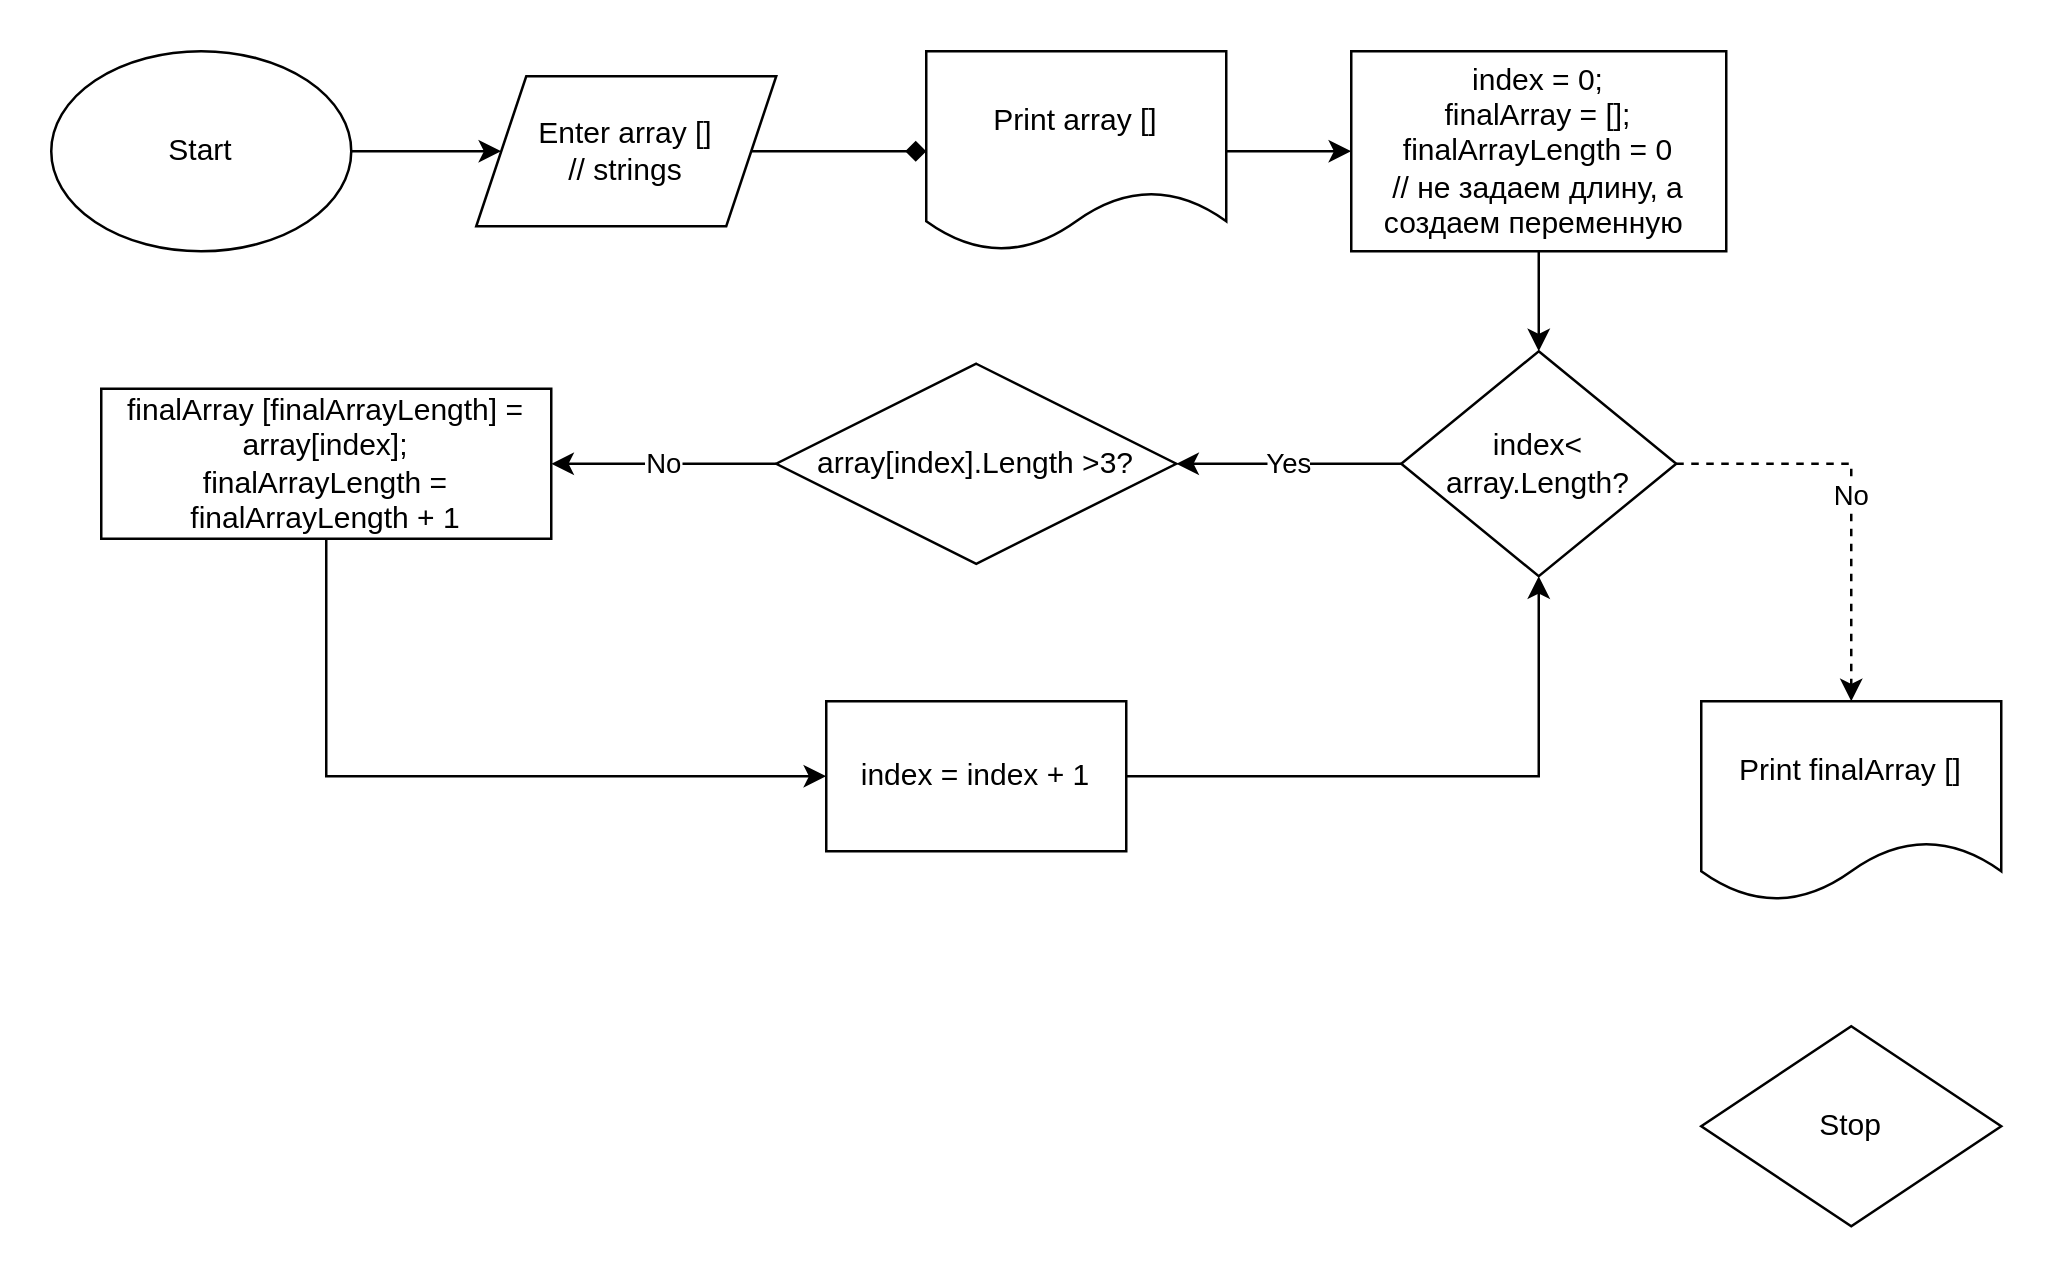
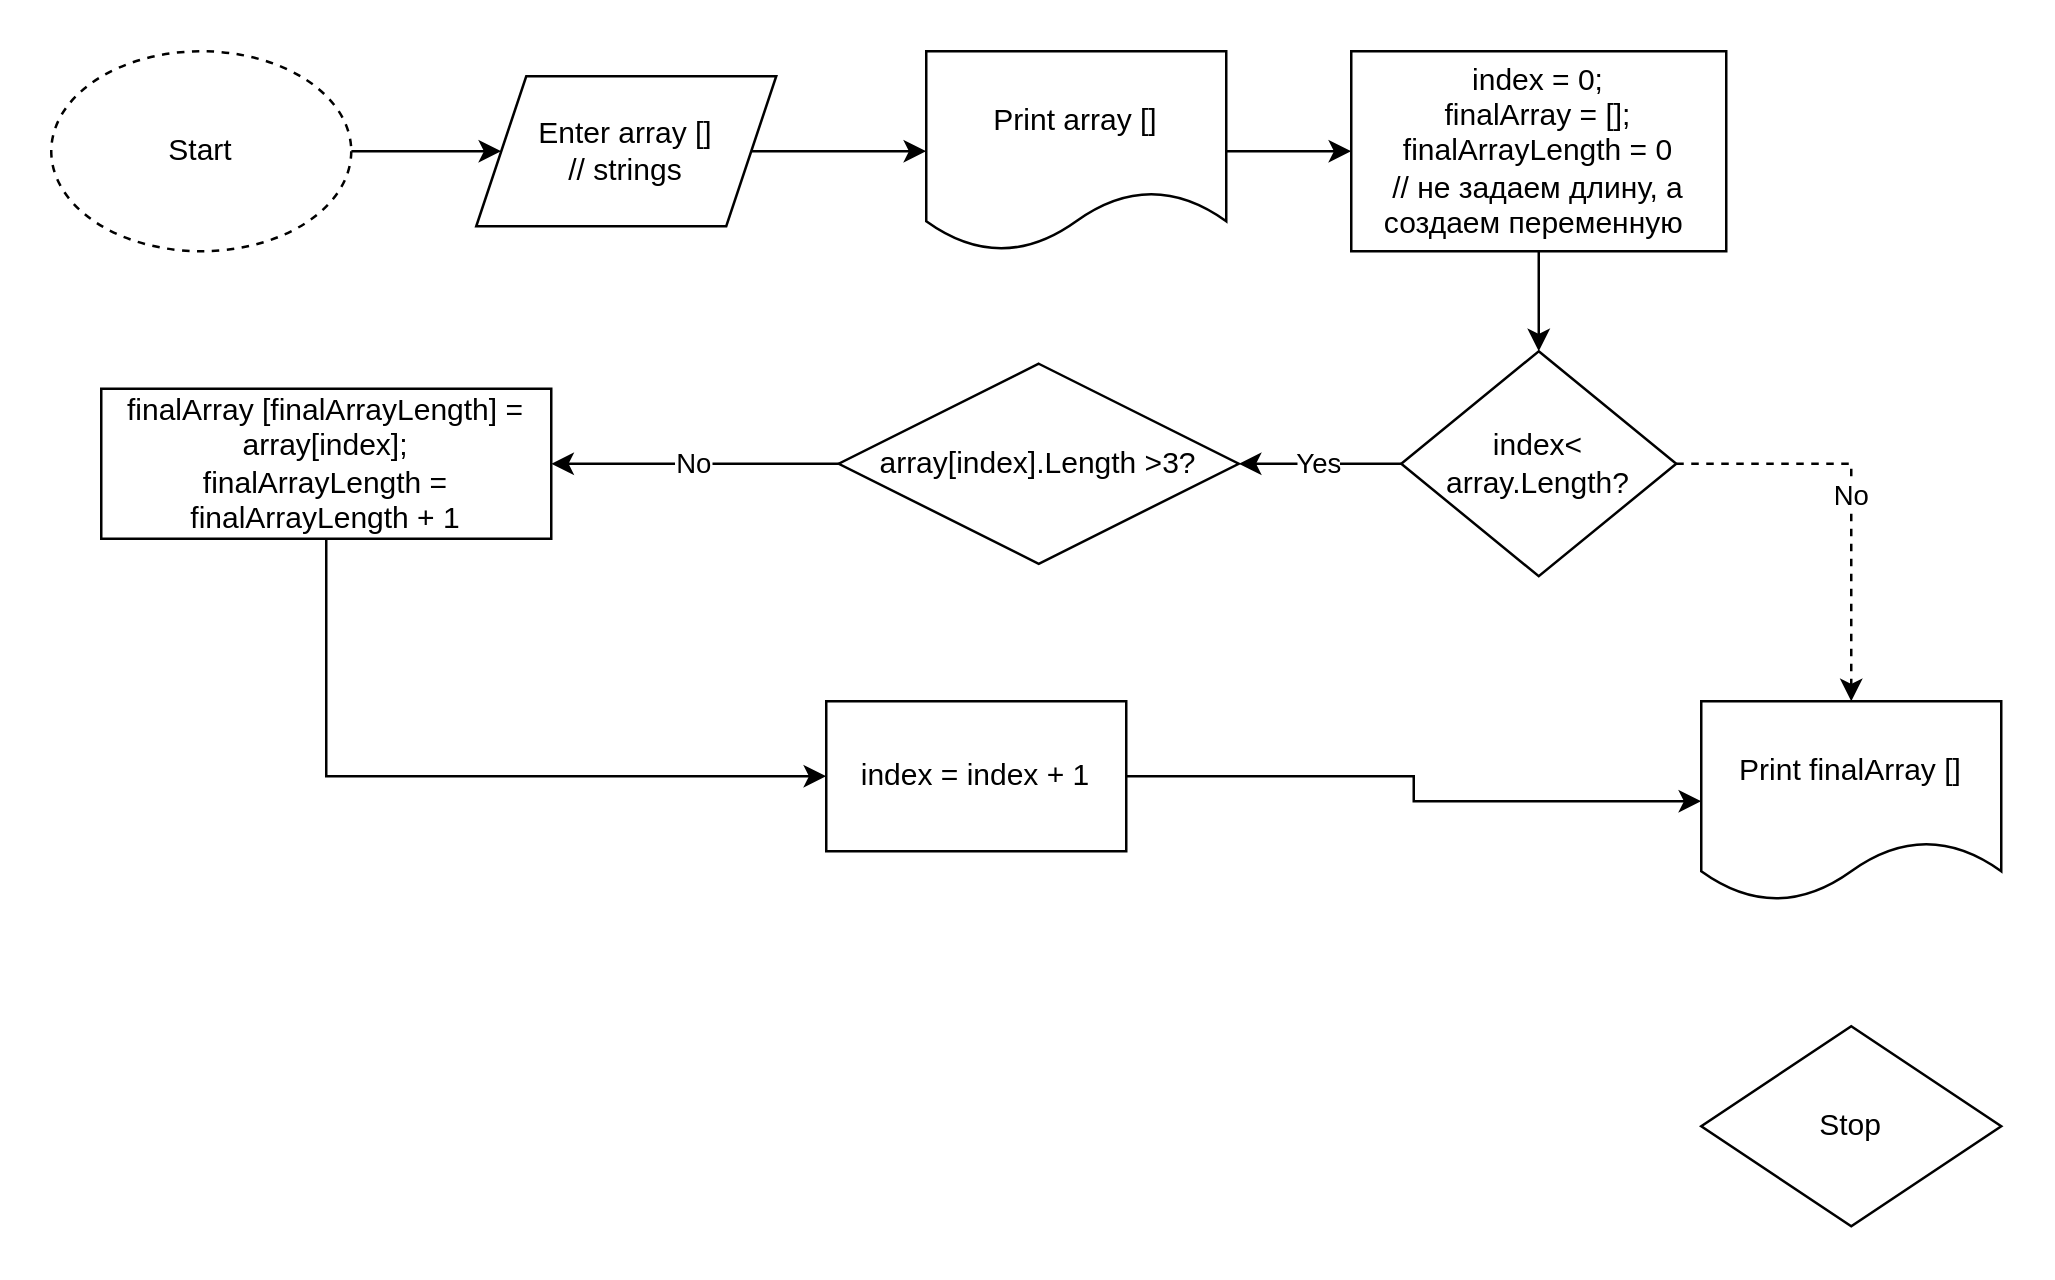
node "Start": style solid -> dashed
edge "Enter array [] // strings" -> "Print array []": arrowhead diamond -> classic
node "array[index].Length >3?": moved (976, 464) -> (1039, 464)
edge "index = index + 1" -> "index< array.Length?": now "index = index + 1" -> "Print finalArray []"
